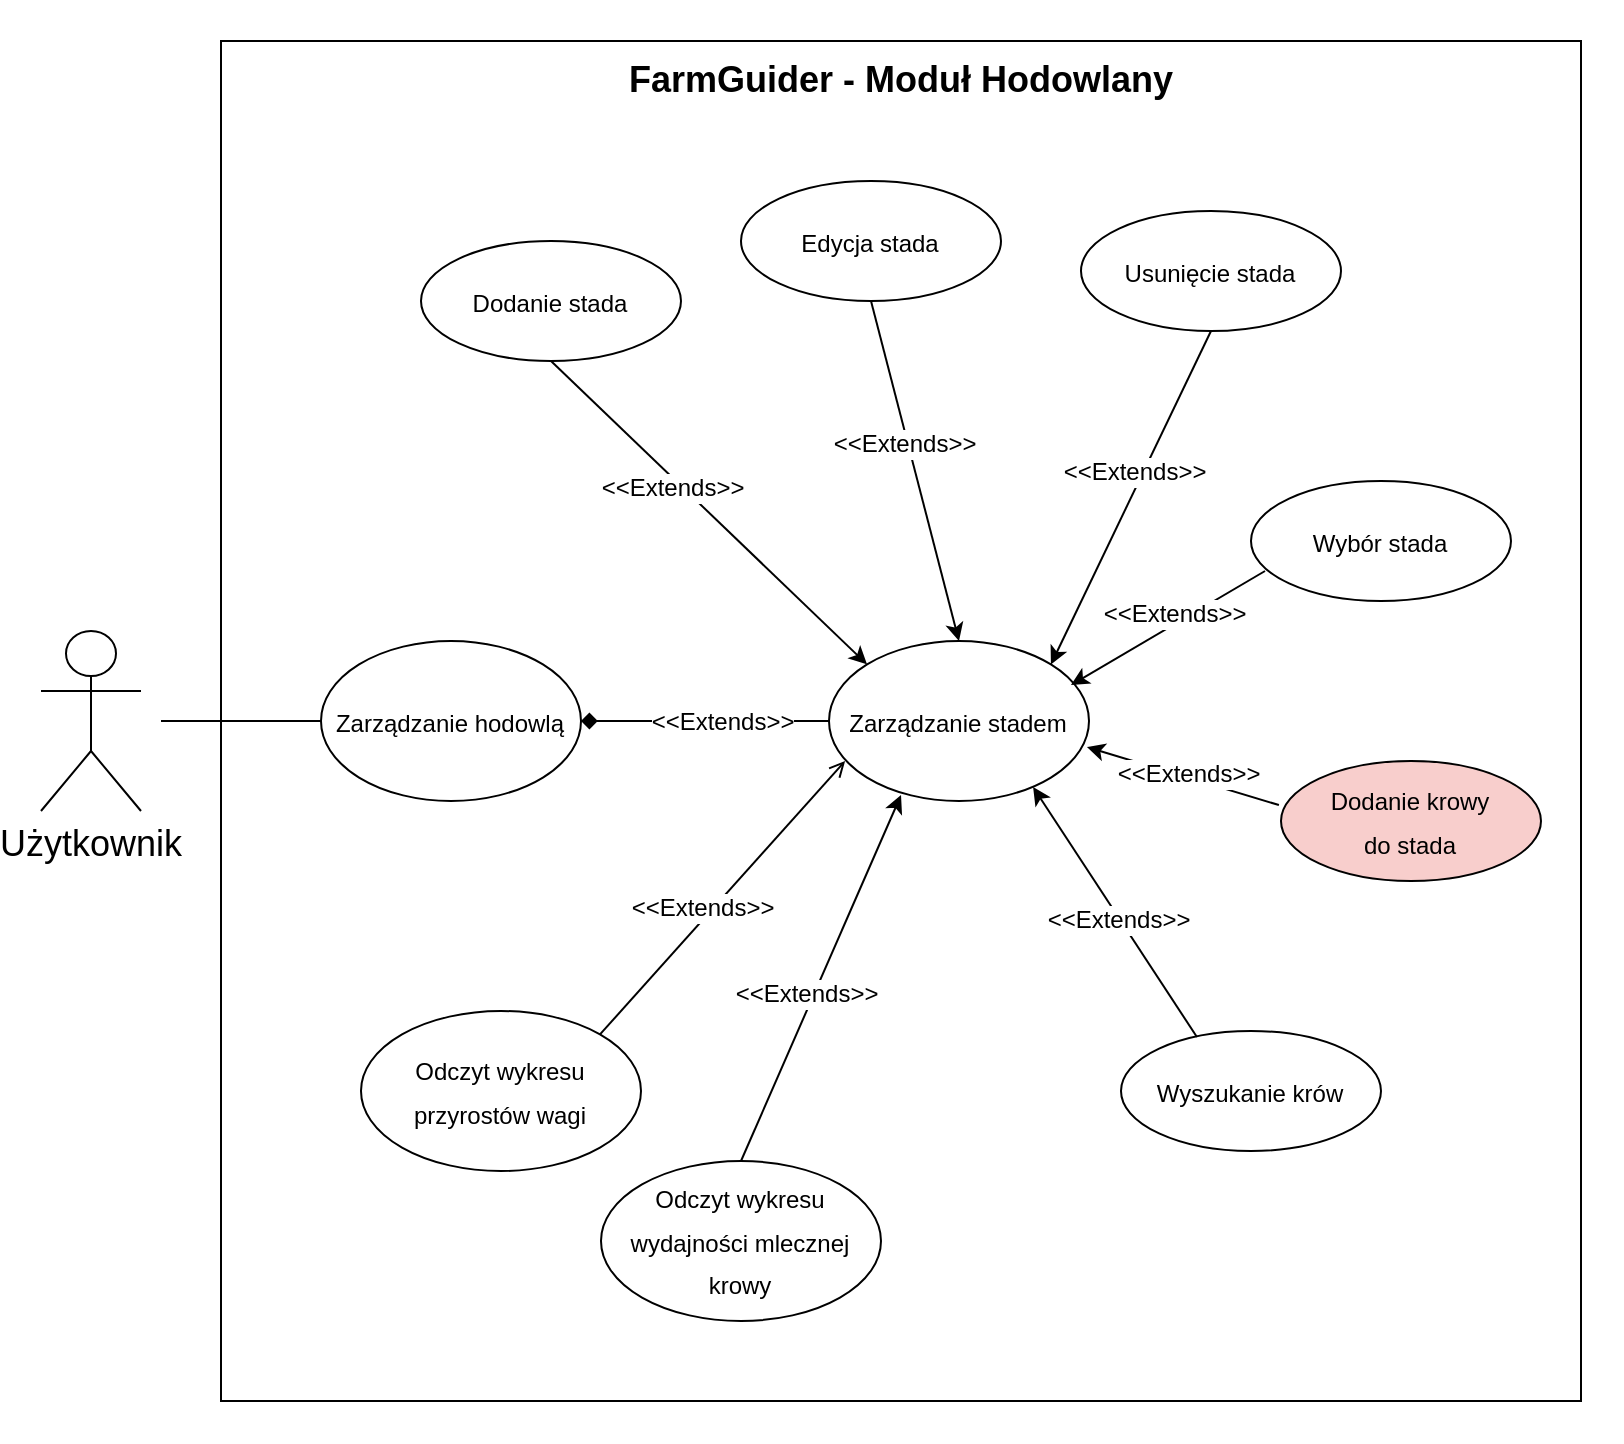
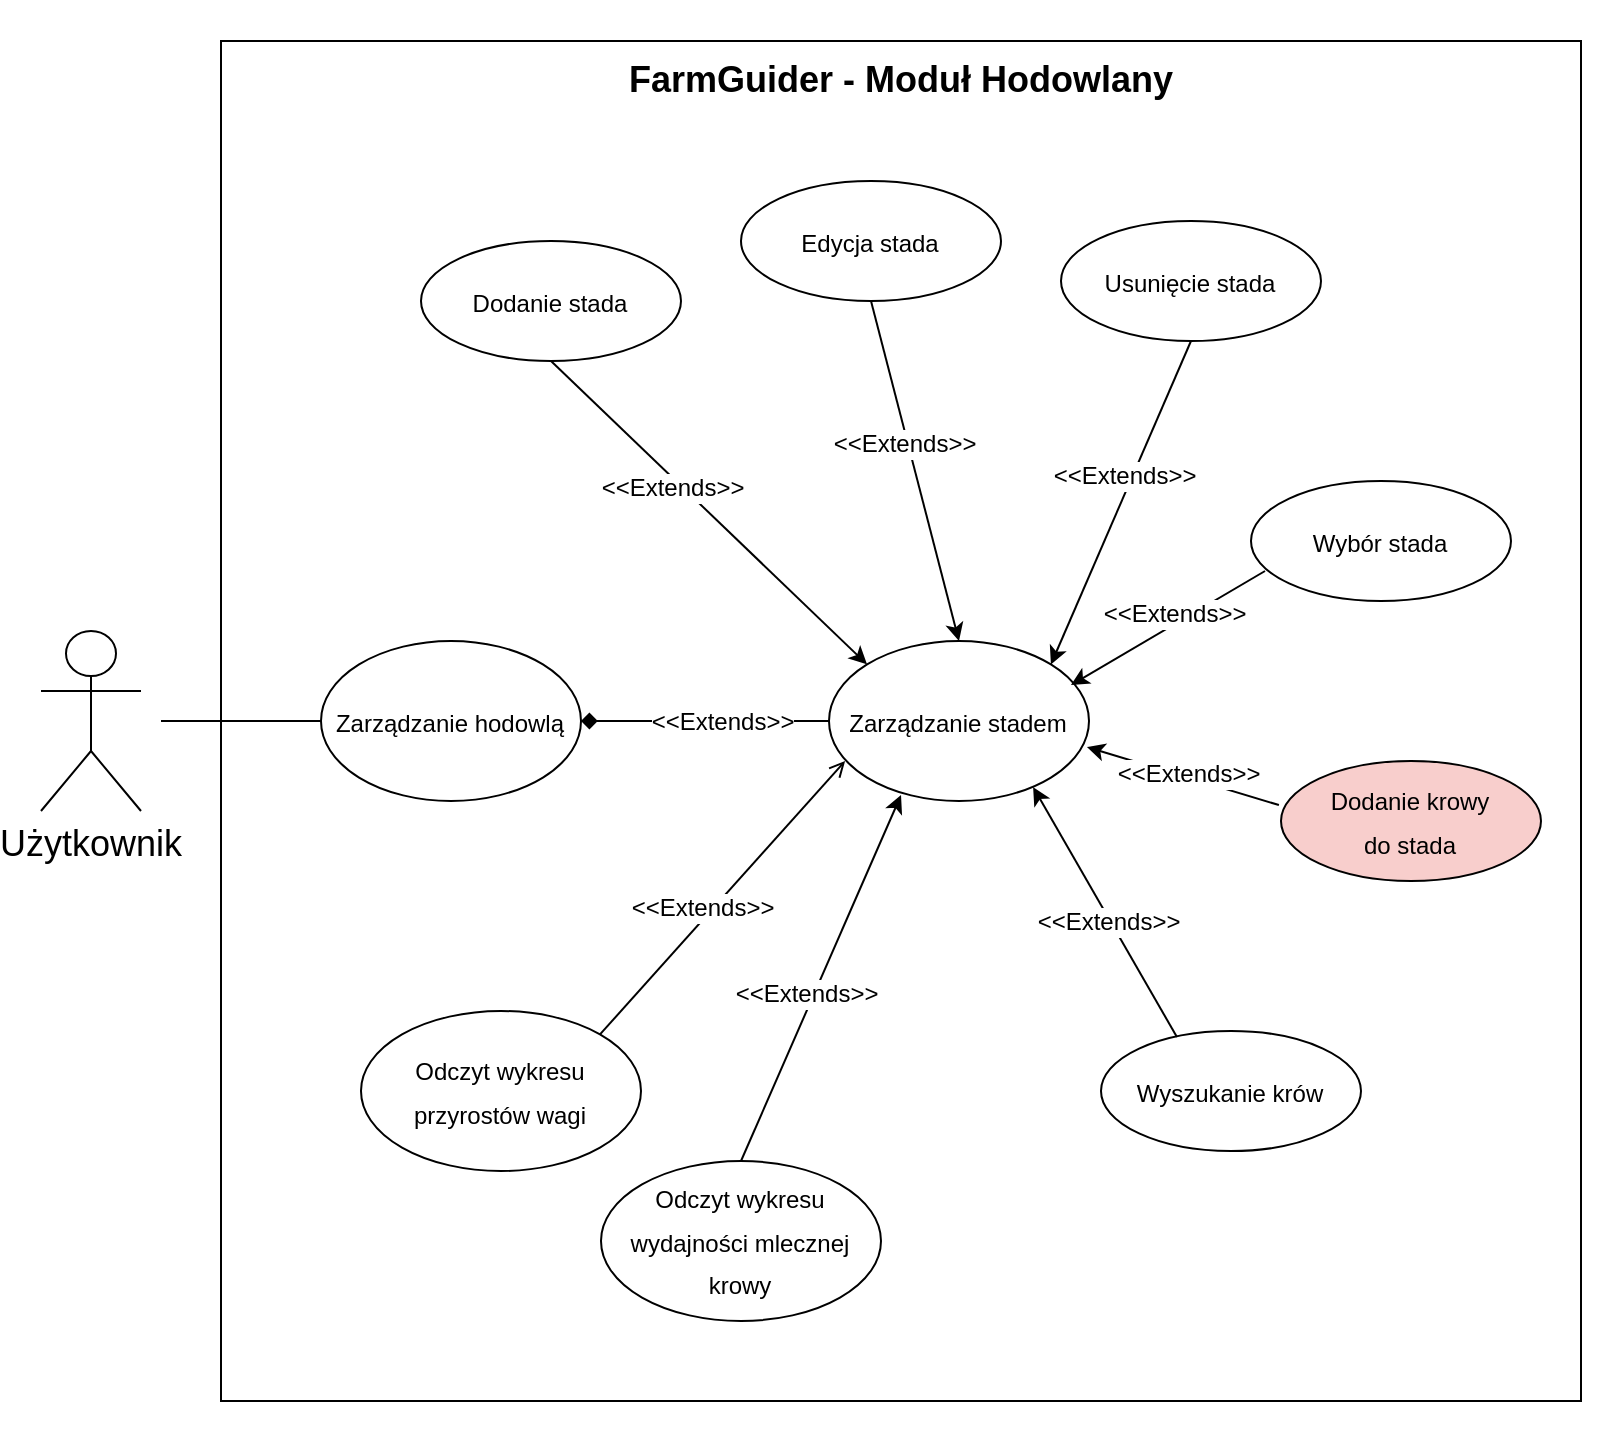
node "Usunięcie stada": moved (1211, 271) -> (1191, 281)
node "Wyszukanie krów": moved (1251, 1091) -> (1231, 1091)
